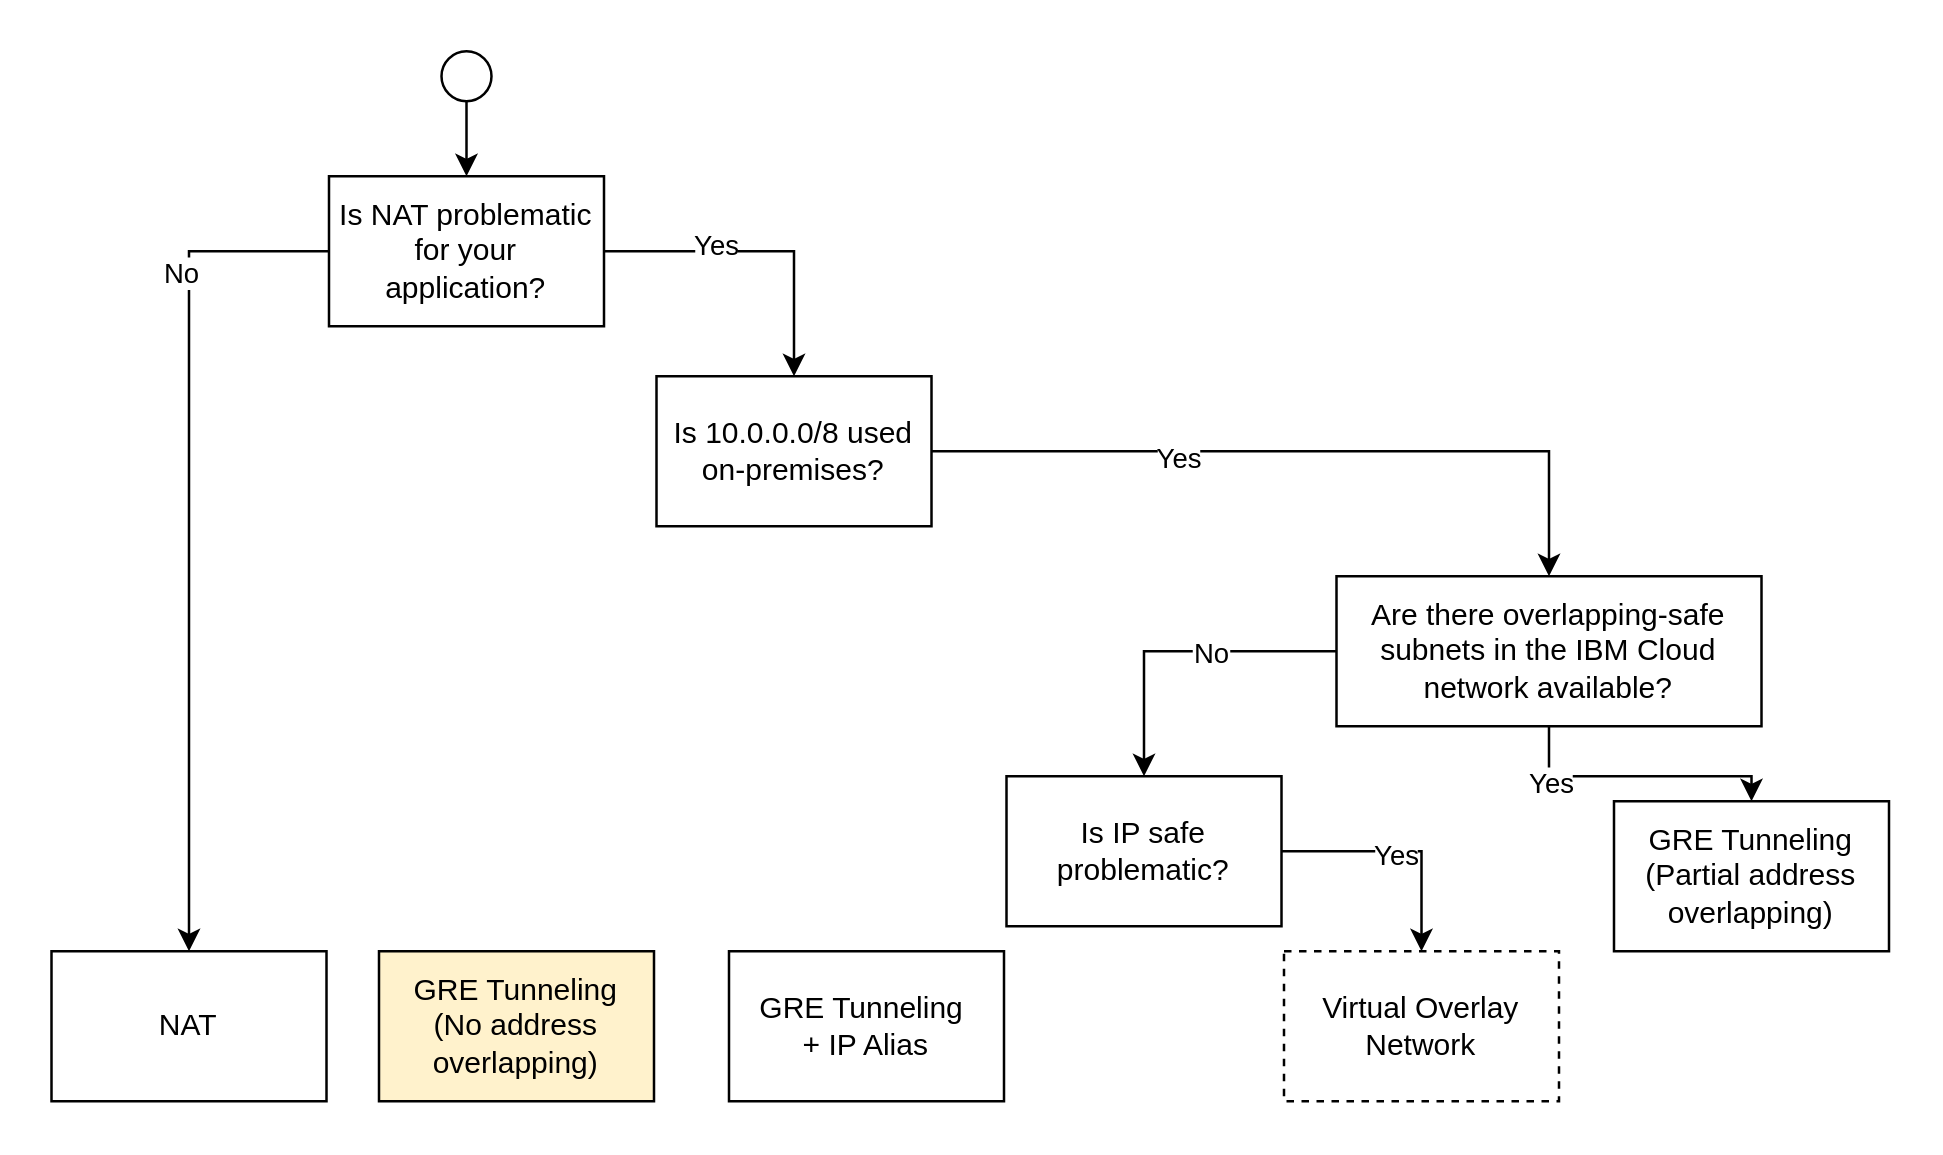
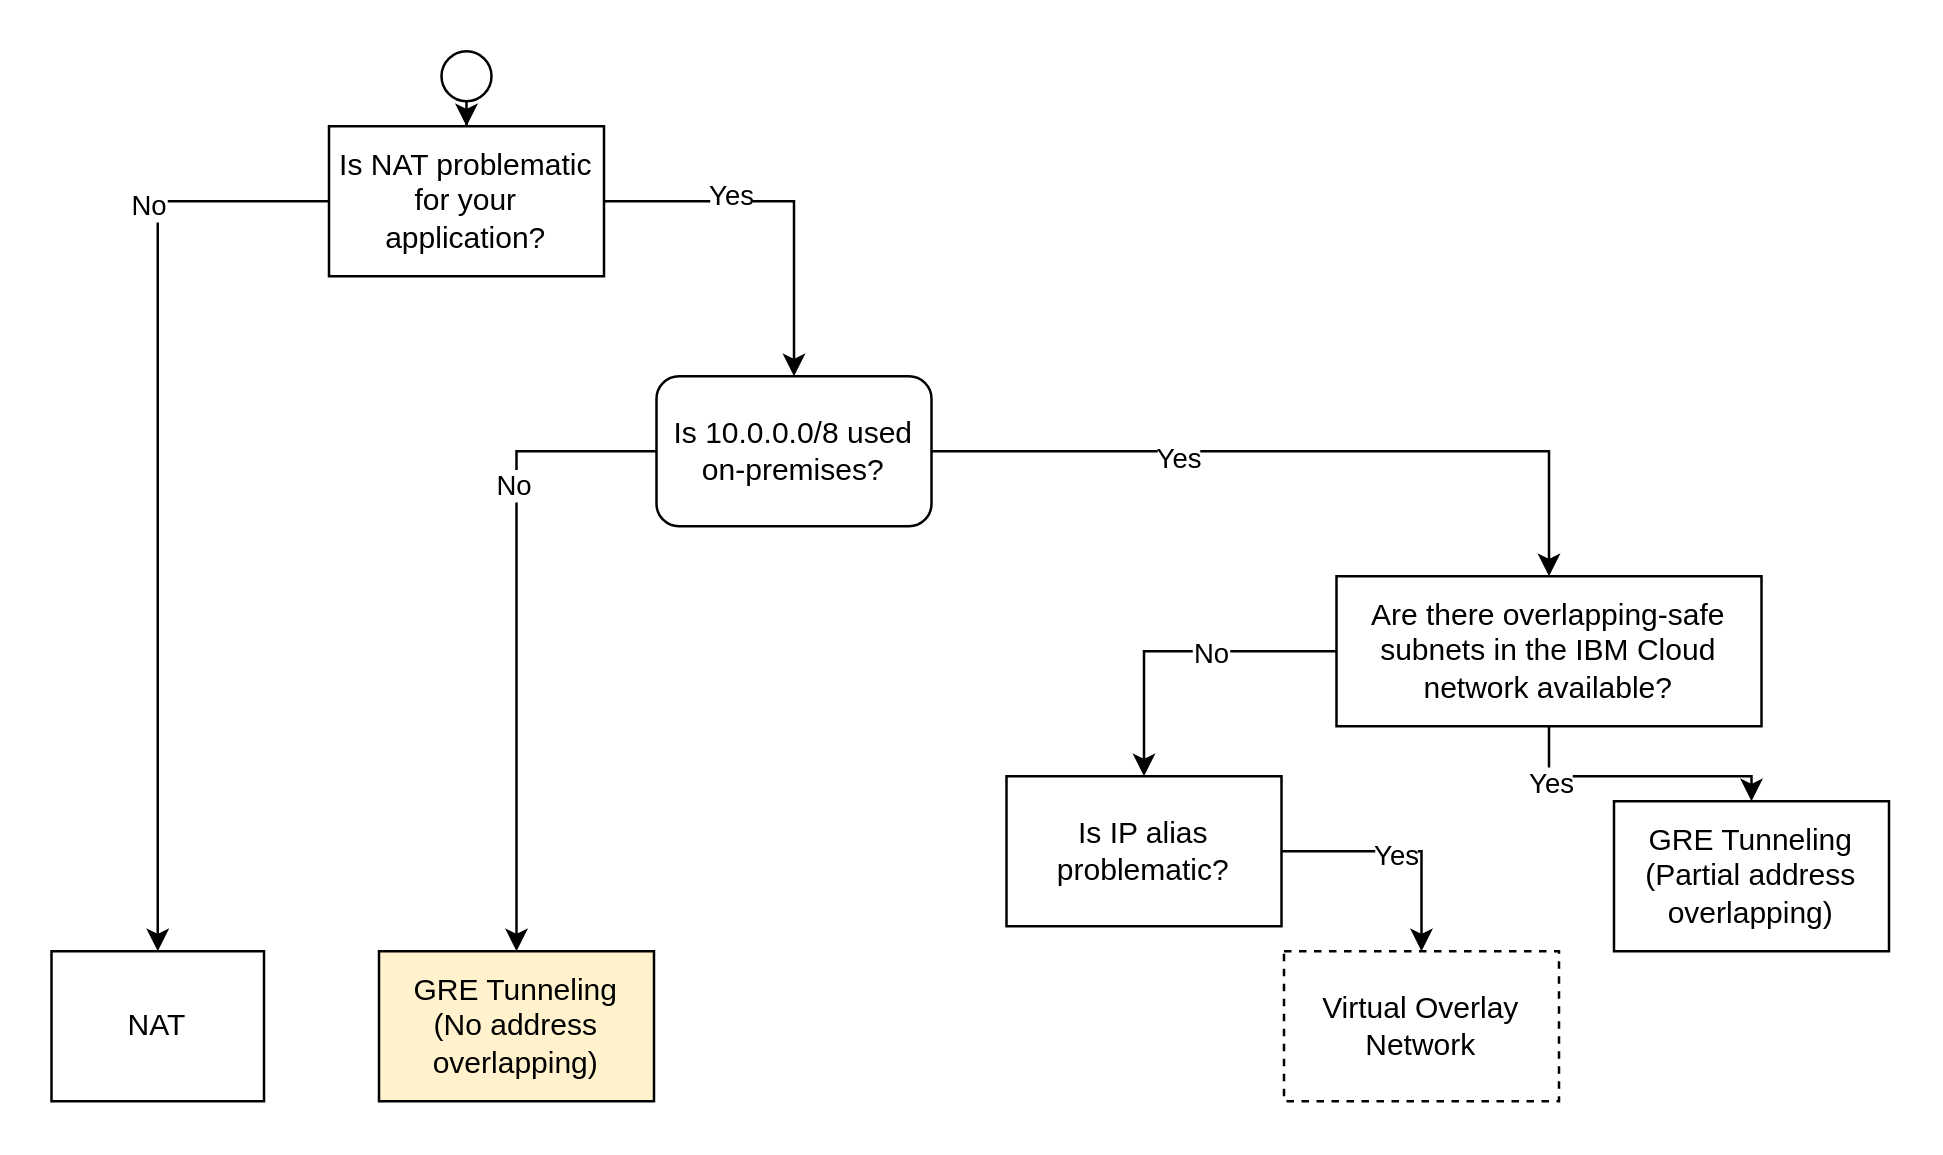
node "Is NAT problematic for your application?": moved (466, 251) -> (466, 201)
node "Is 10.0.0.0/8 used on-premises?": shape rectangle -> rounded rectangle
edge "Is 10.0.0.0/8 used on-premises?" -> "GRE Tunneling (No address overlapping)": added, label "No"
node "Is IP safe problematic?": label "Is IP safe problematic?" -> "Is IP alias problematic?"
node "NAT": size 275x150 -> 213x150
node "GRE Tunneling + IP Alias": removed
